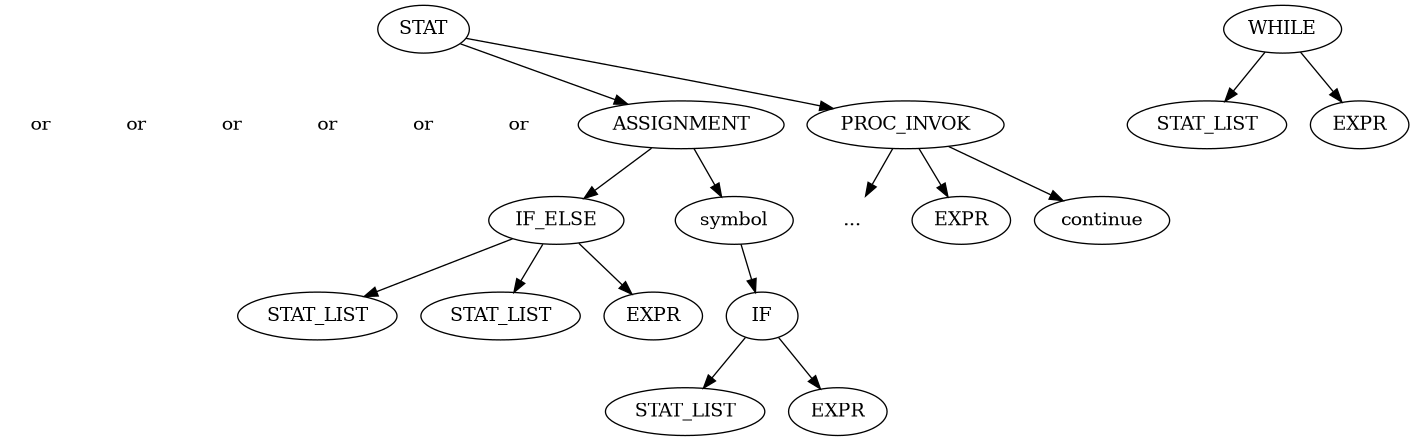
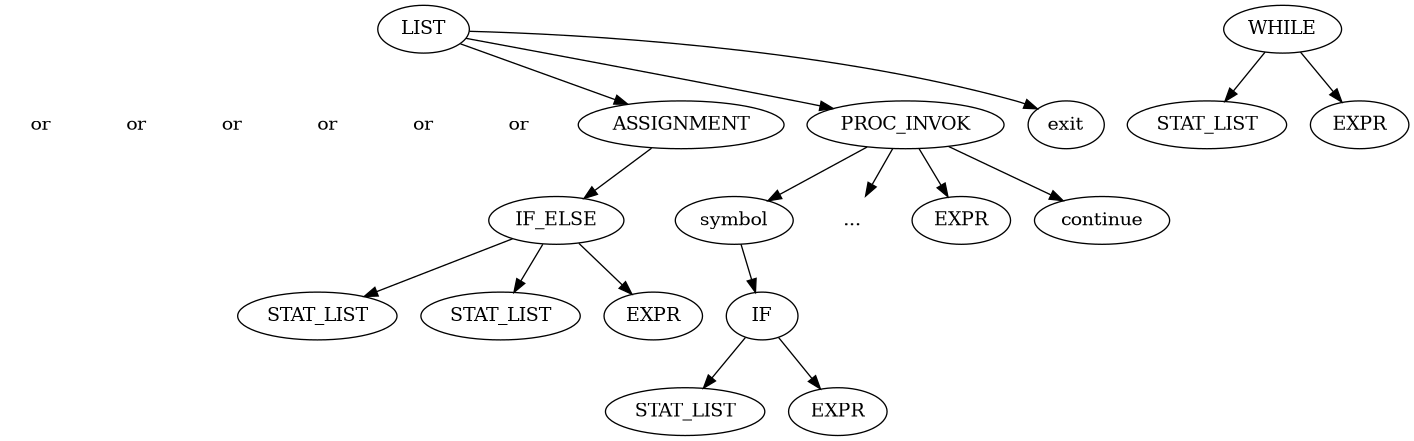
node "STAT": label "STAT" -> "LIST"
node "exit": added
edge "ASSIGNMENT" -> "symbol": now "PROC_INVOK" -> "symbol"
